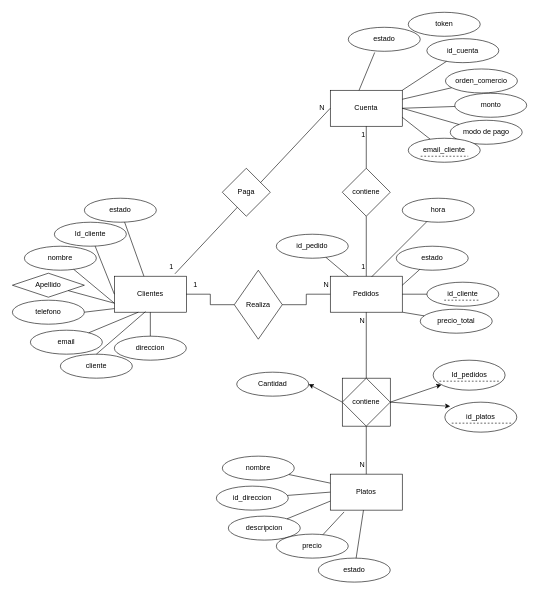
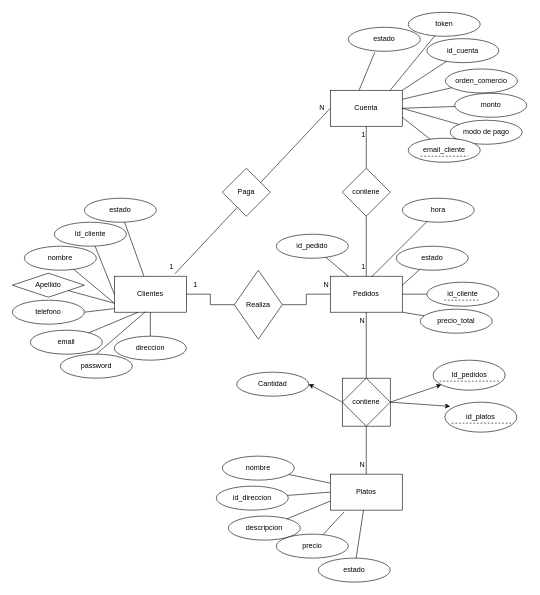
edge "token" -- "Cuenta": added
node "cliente": label "cliente" -> "password"
